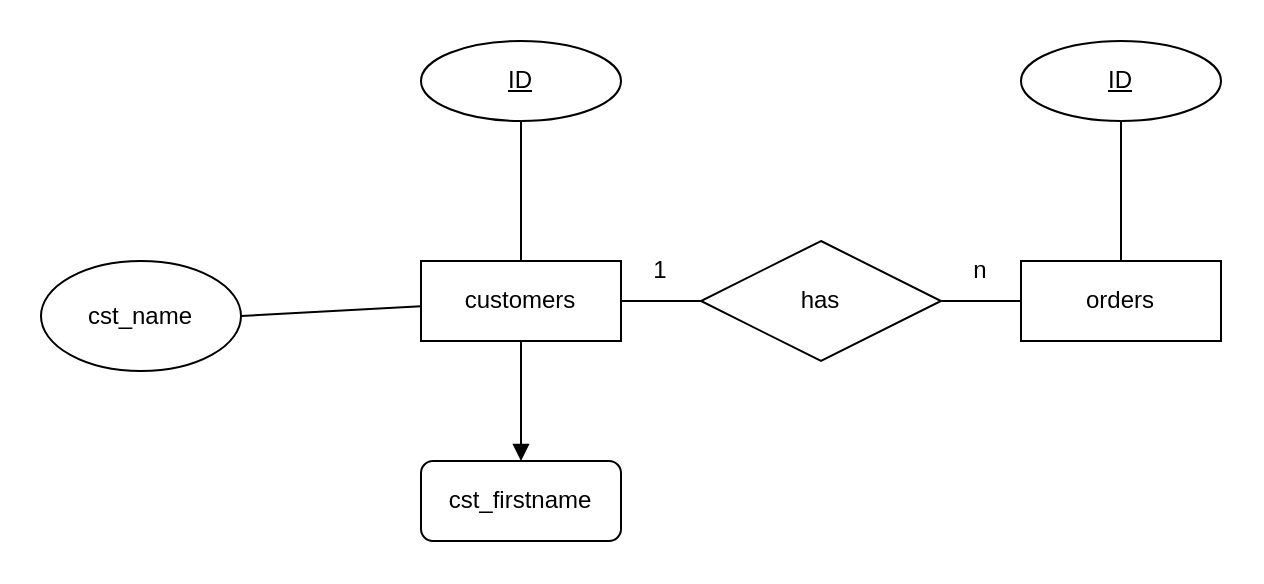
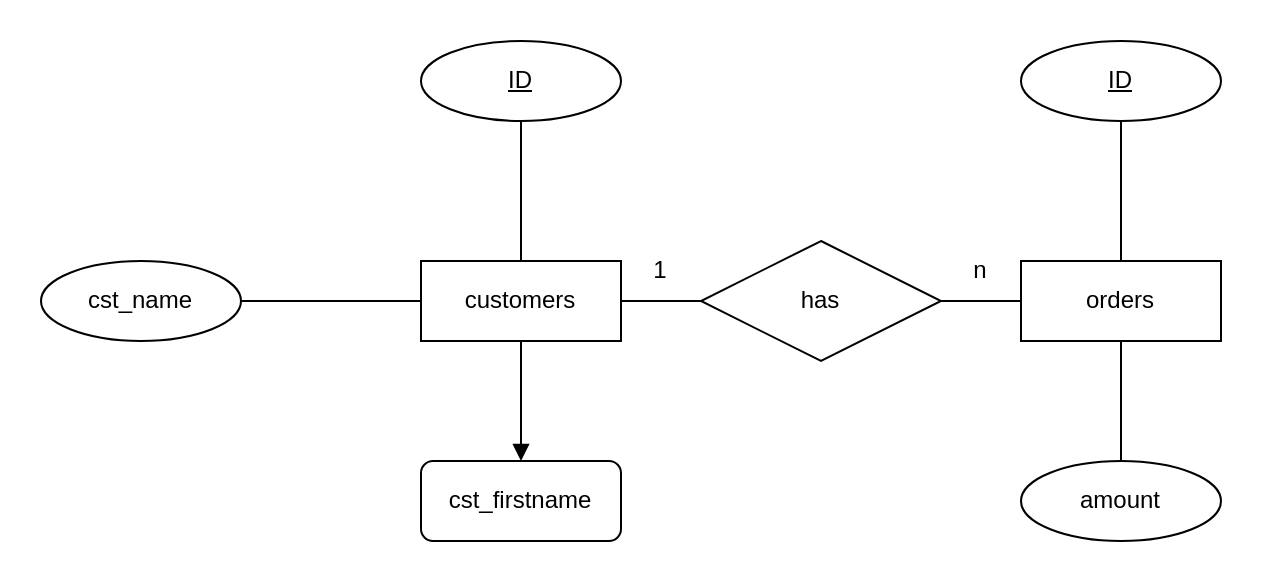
node "cst_name": size 200x110 -> 200x80
edge "orders" -- "amount": added
node "amount": added
